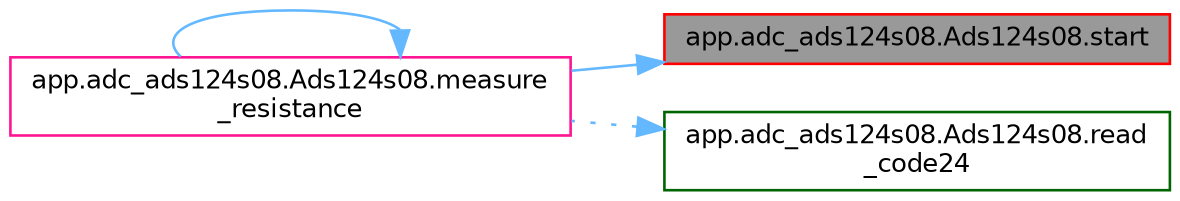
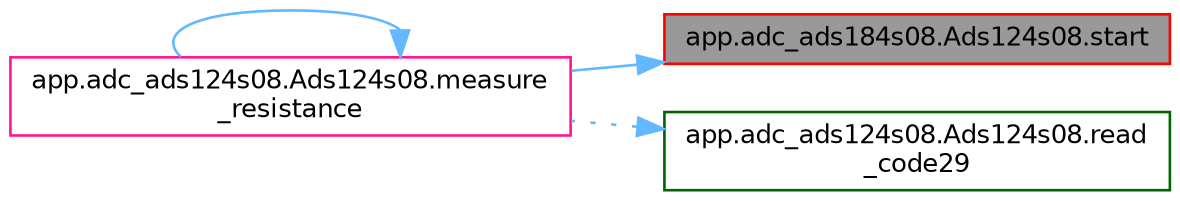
node "app.adc_ads124s08.Ads124s08.start": label "app.adc_ads124s08.Ads124s08.start" -> "app.adc_ads184s08.Ads124s08.start"
node "app.adc_ads124s08.Ads124s08.read _code24": label "app.adc_ads124s08.Ads124s08.read _code24" -> "app.adc_ads124s08.Ads124s08.read _code29"
